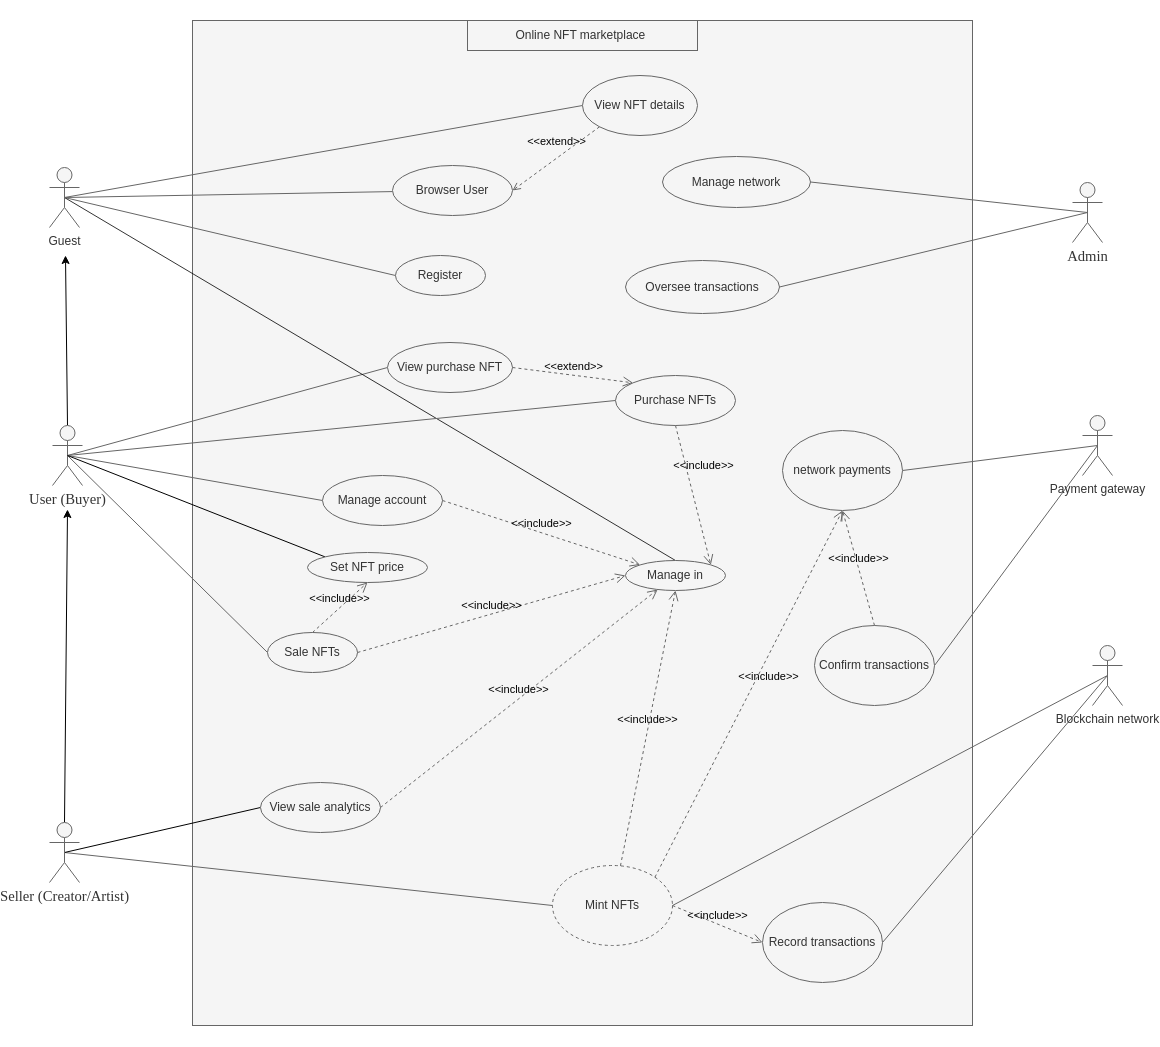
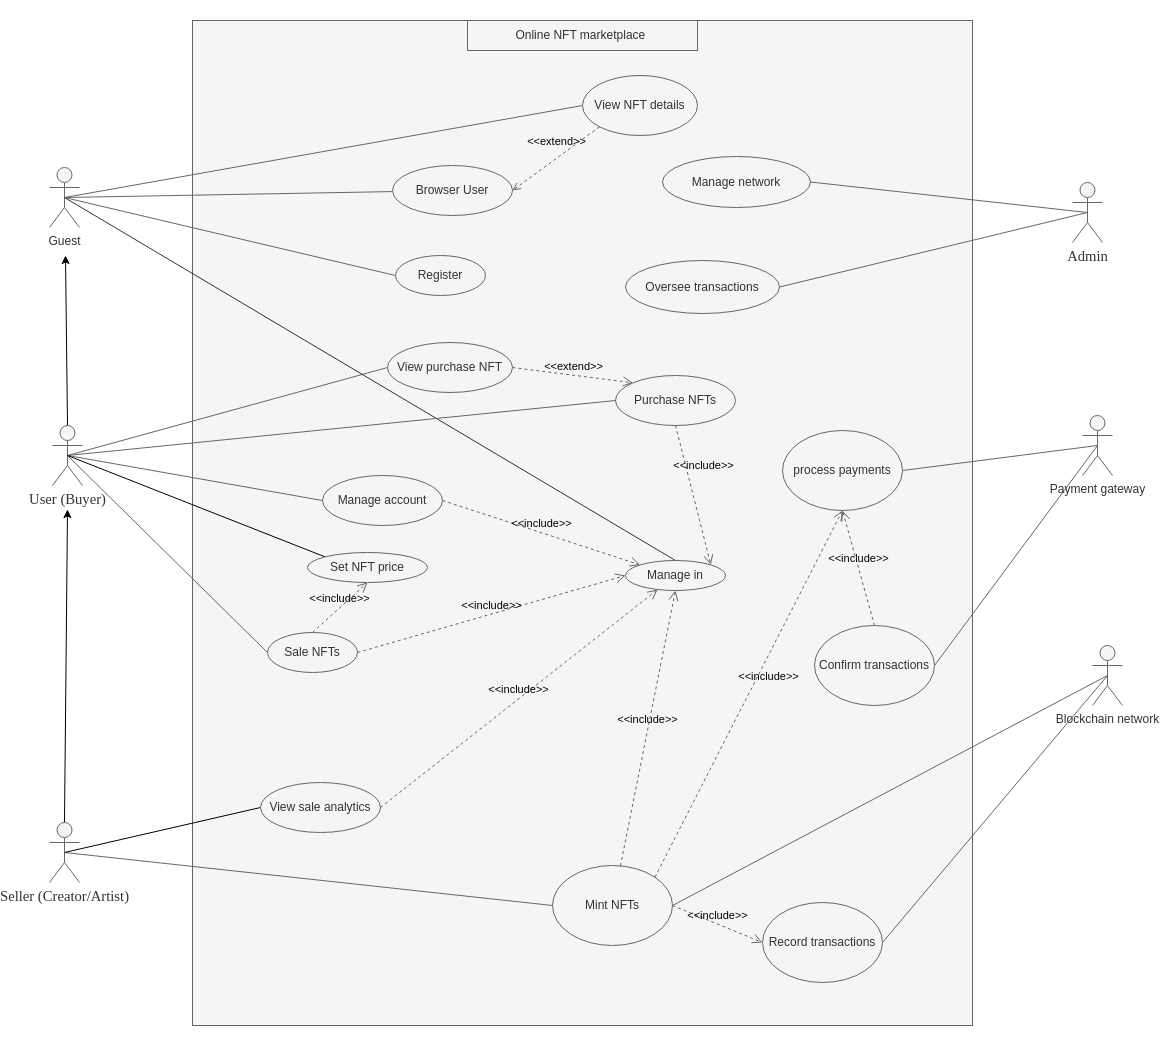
node "network payments": label "network payments" -> "process payments"
node "Mint NFTs": style dashed -> solid
